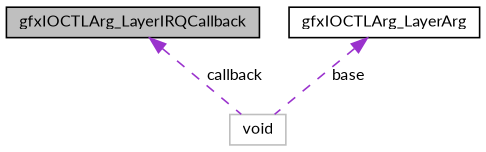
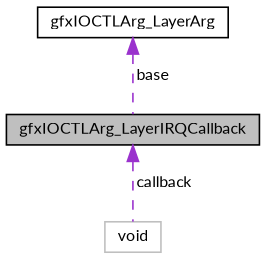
edge "void" -> "gfxIOCTLArg_LayerArg": now "gfxIOCTLArg_LayerIRQCallback" -> "gfxIOCTLArg_LayerArg"
